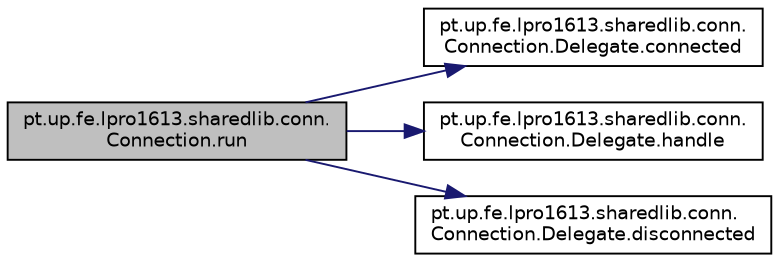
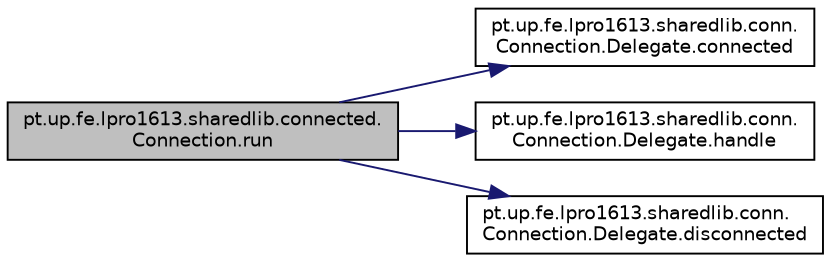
node "pt.up.fe.lpro1613.sharedlib.conn. Connection.run": label "pt.up.fe.lpro1613.sharedlib.conn. Connection.run" -> "pt.up.fe.lpro1613.sharedlib.connected. Connection.run"
